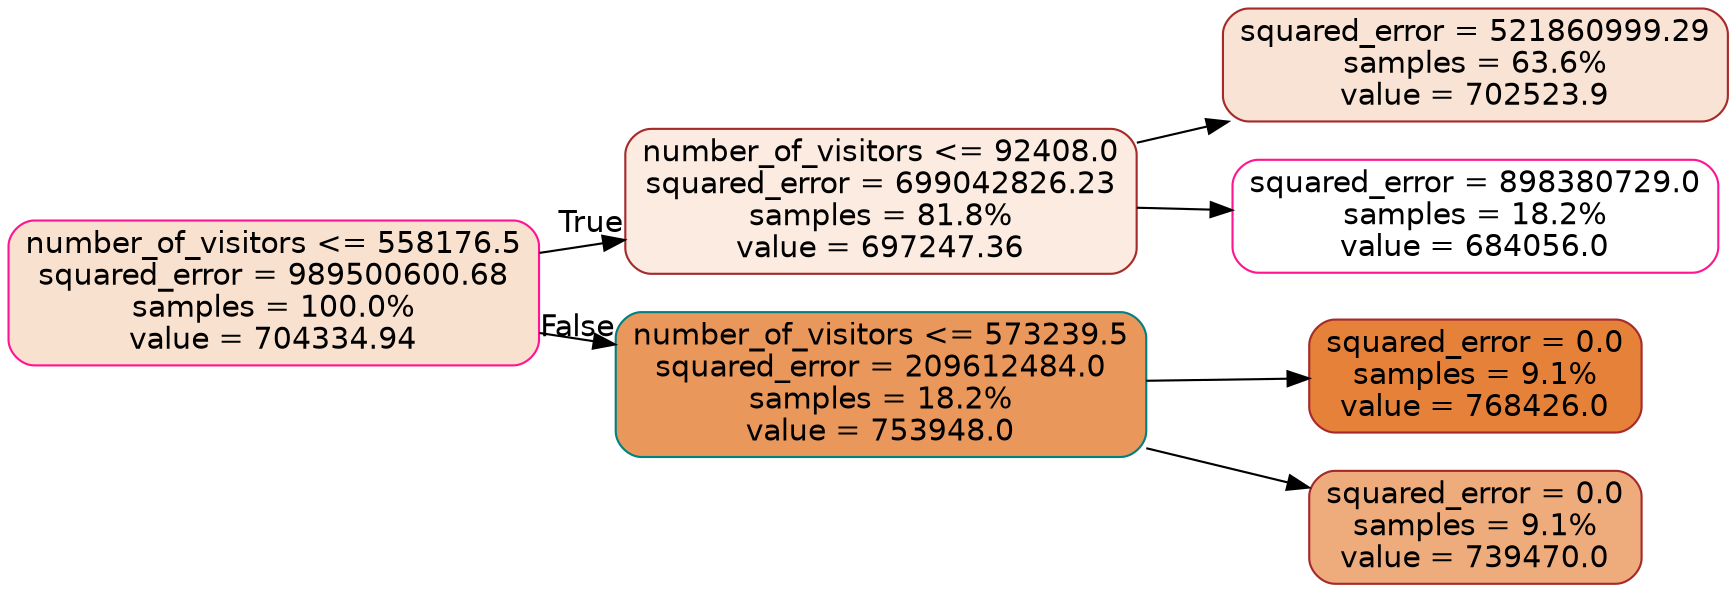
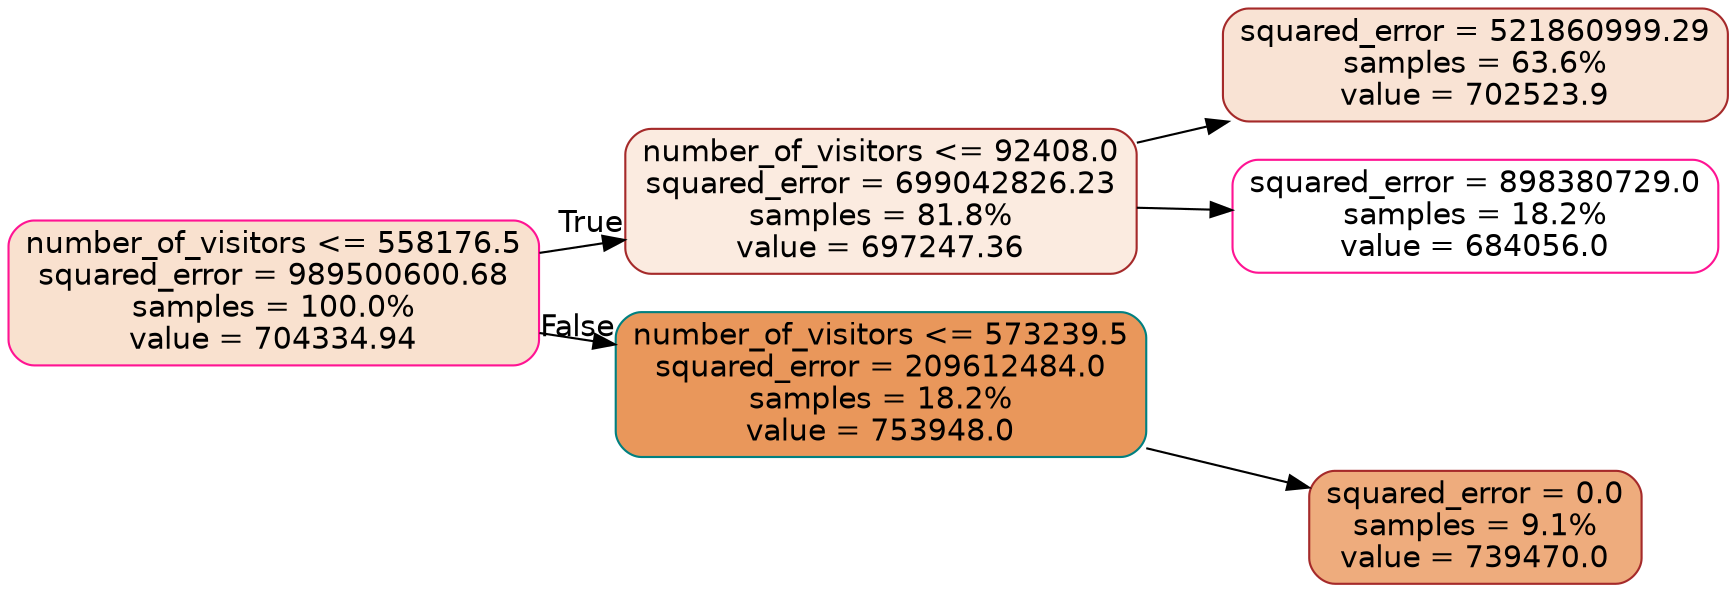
node "squared_error = 0.0 samples = 9.1% value = 768426.0": removed
